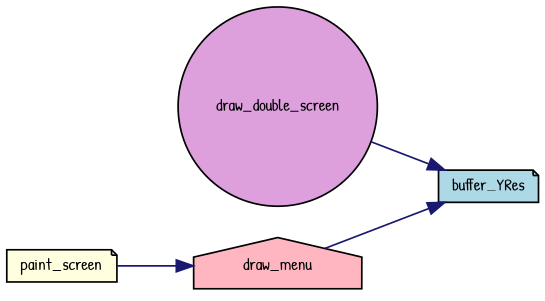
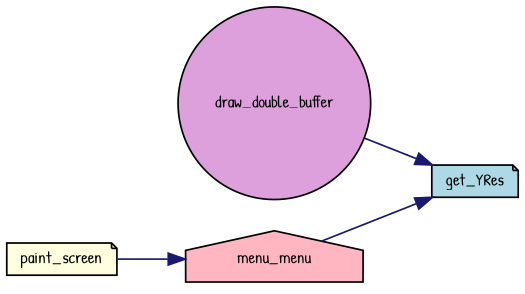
node "draw_double_screen": label "draw_double_screen" -> "draw_double_buffer"
node "buffer_YRes": label "buffer_YRes" -> "get_YRes"
node "draw_menu": label "draw_menu" -> "menu_menu"
